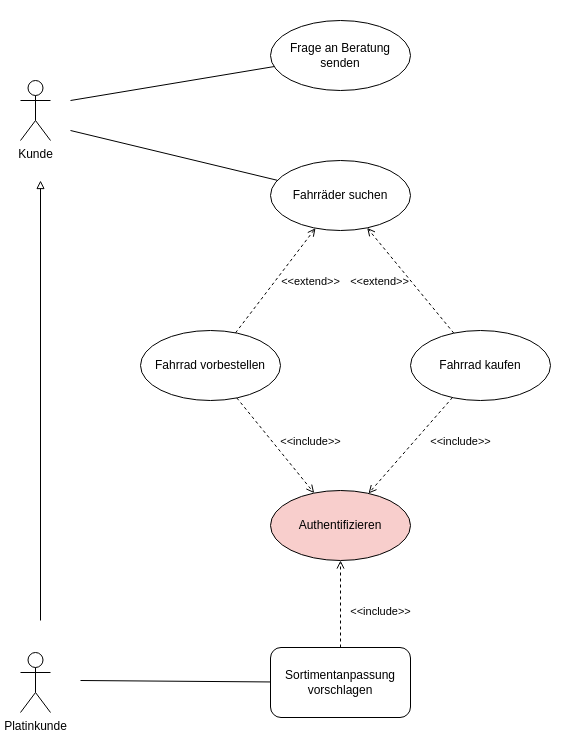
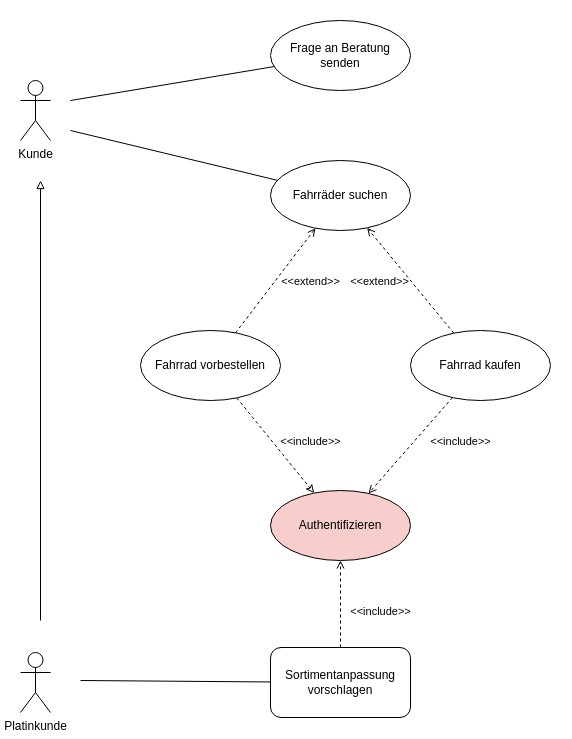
edge "Fahrrad vorbestellen" -> "Authentifizieren": arrowhead open -> classic
